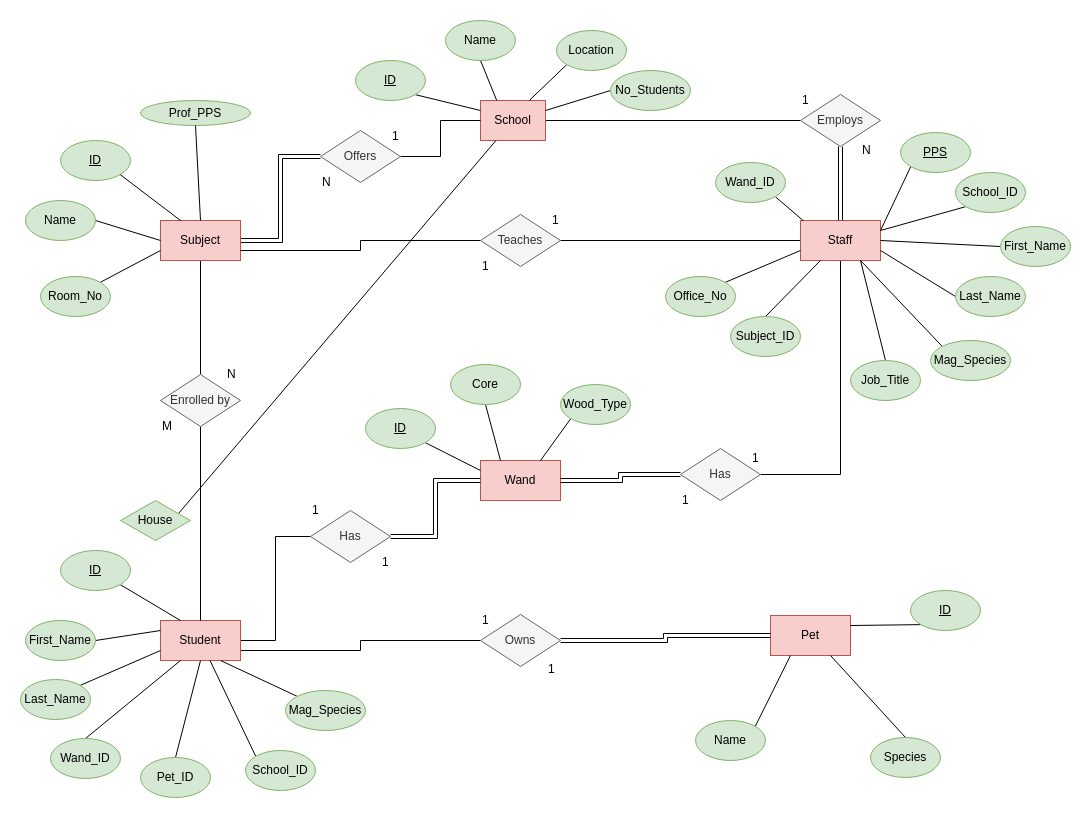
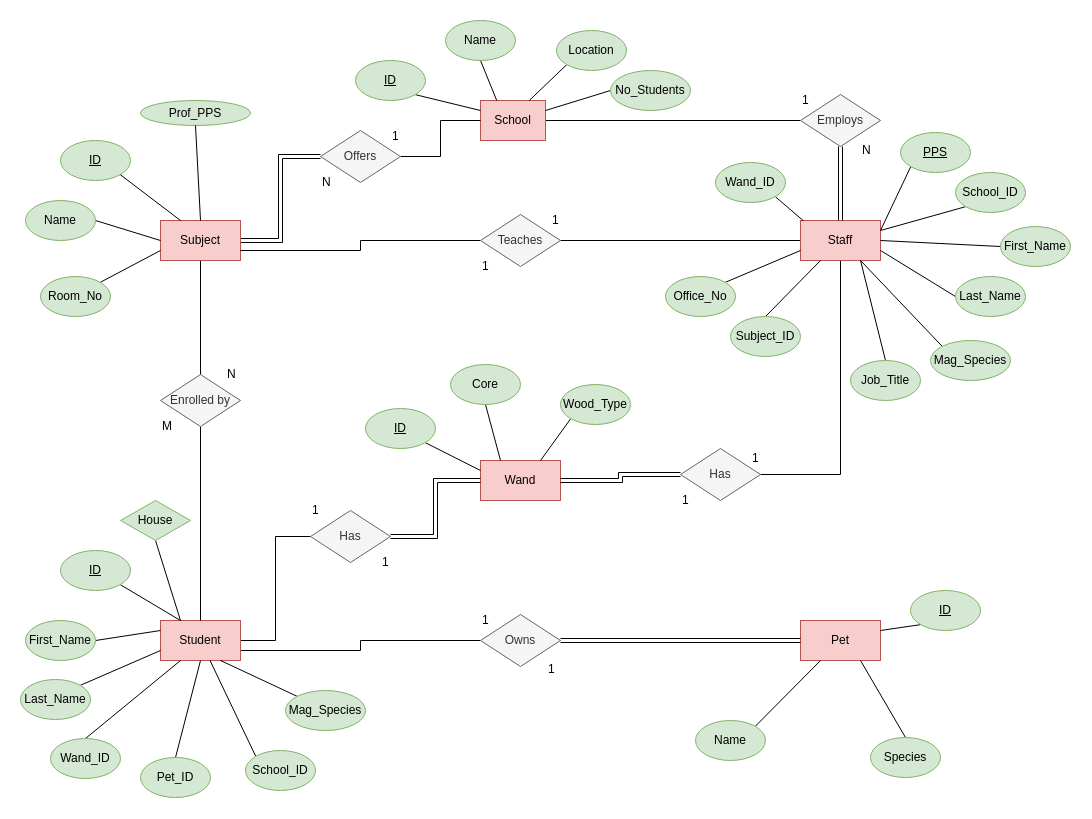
edge "School" -- "House": now "Student" -- "House"
node "Pet": moved (811, 636) -> (841, 641)
